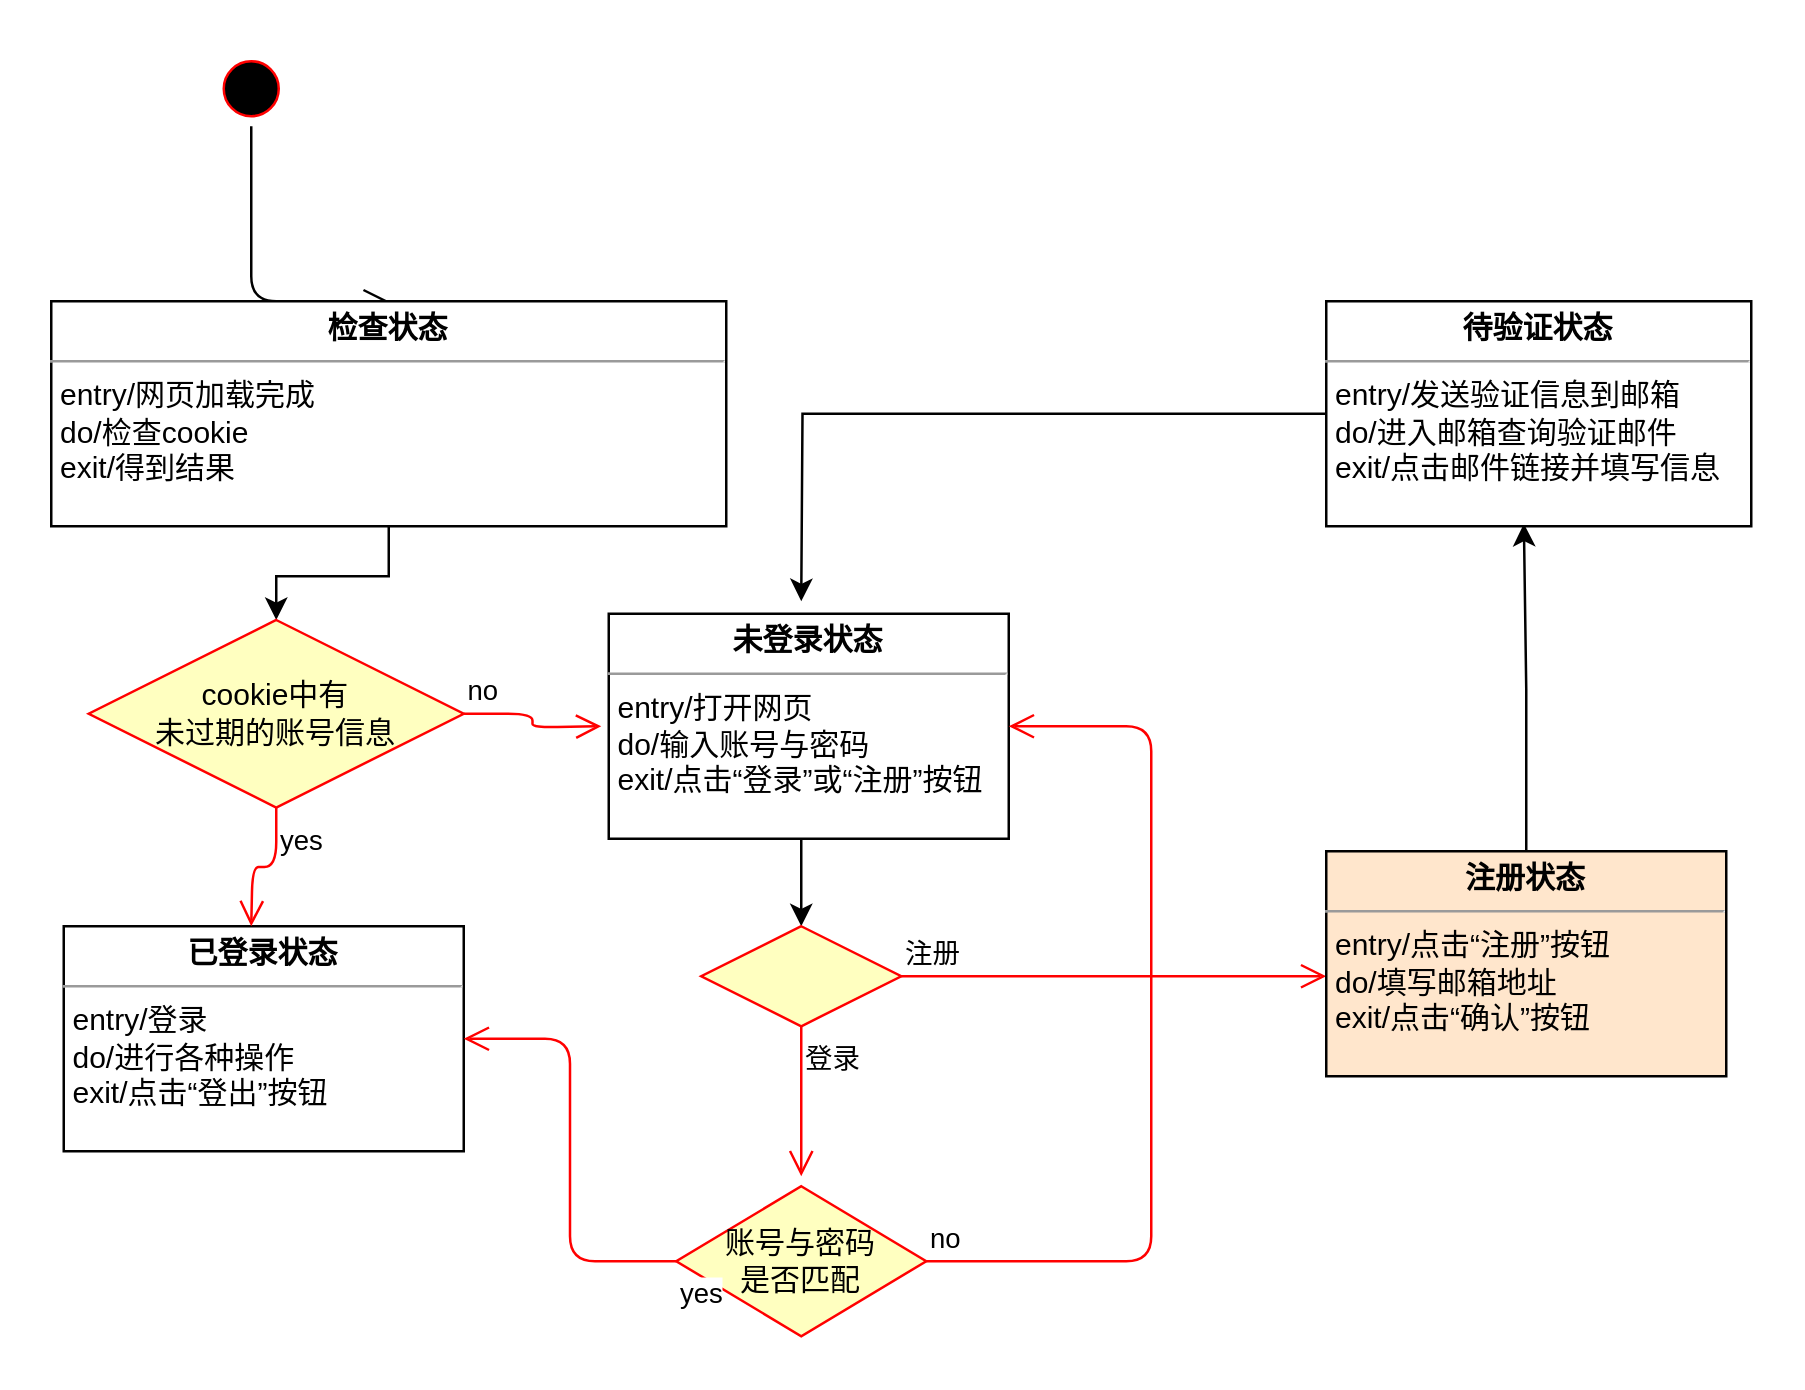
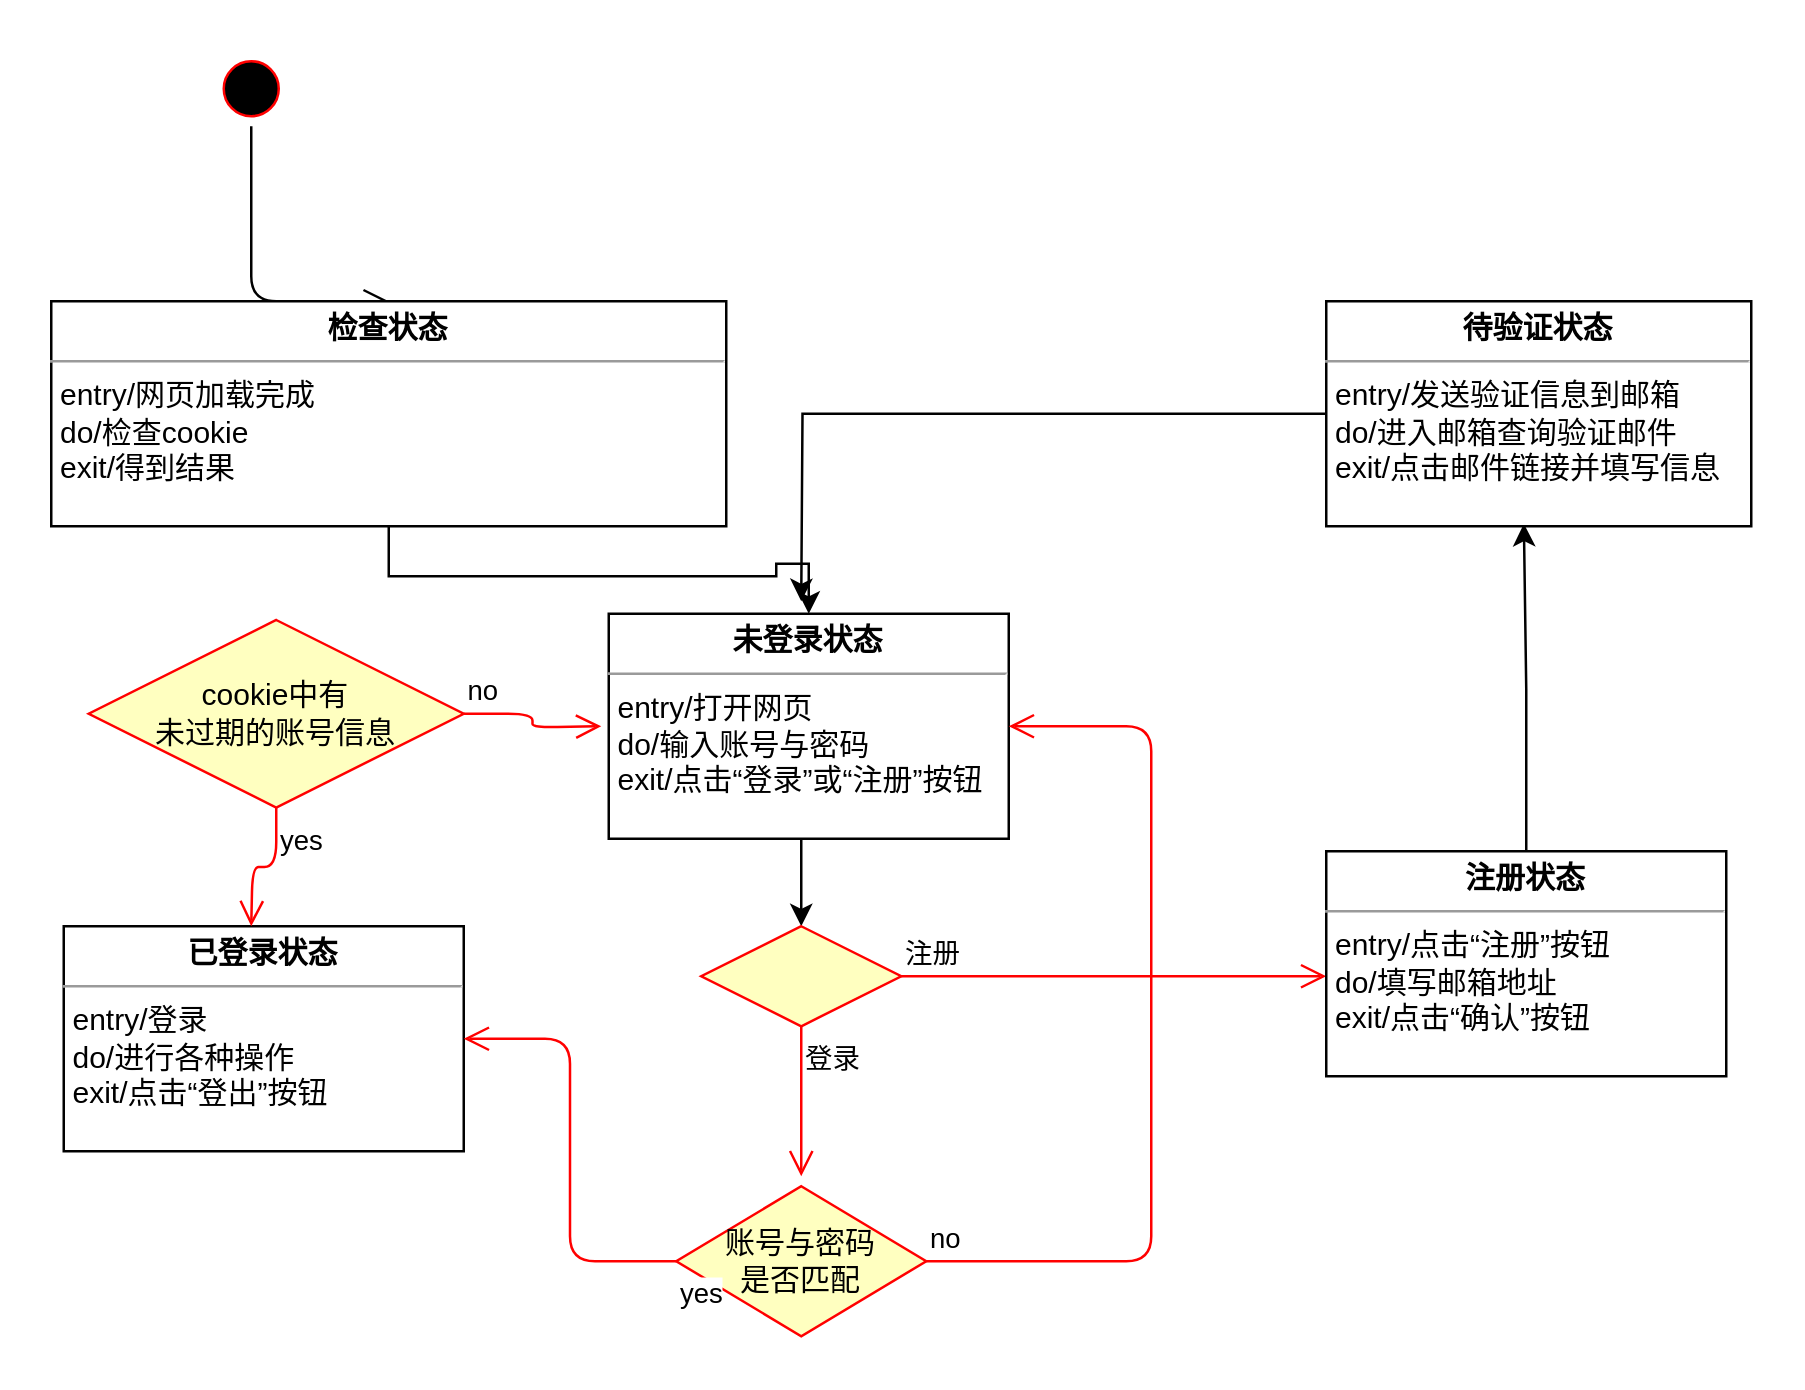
edge "检查状态 entry/网页加载完成 do/检查cookie exit/得到结果" -> "cookie中有 未过期的账号信息": now "检查状态 entry/网页加载完成 do/检查cookie exit/得到结果" -> "未登录状态 entry/打开网页 do/输入账号与密码 exit/点击“登录”或“注册”按钮"
node "注册状态 entry/点击“注册”按钮 do/填写邮箱地址 exit/点击“确认”按钮": fillcolor #ffe6cc -> #ffffff
